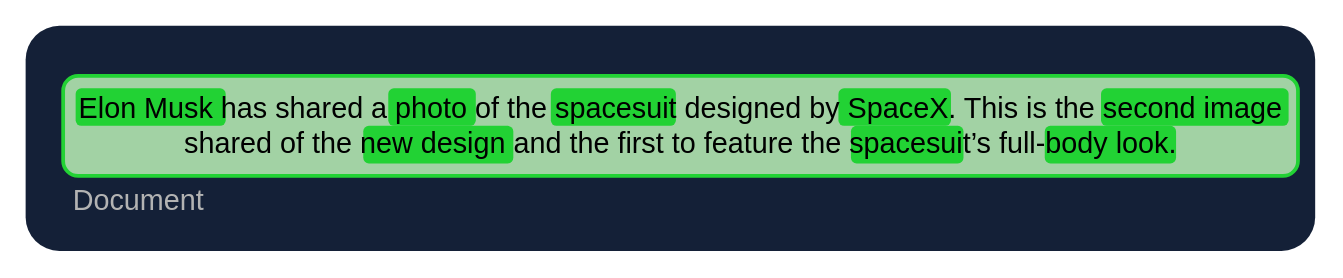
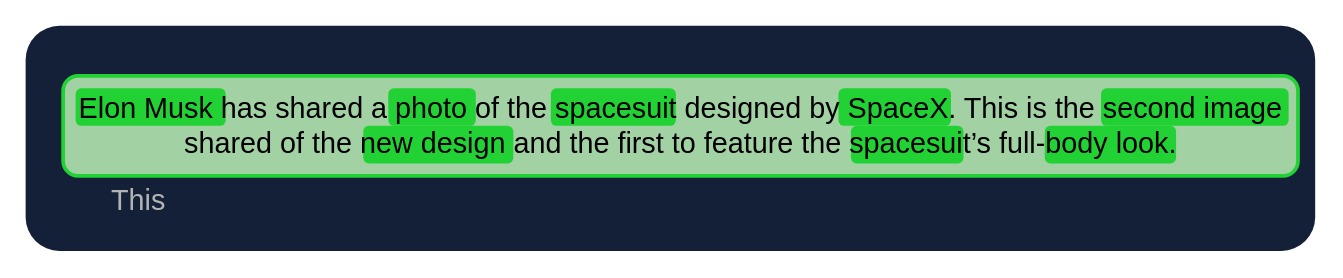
node "Document": label "Document" -> "This"
